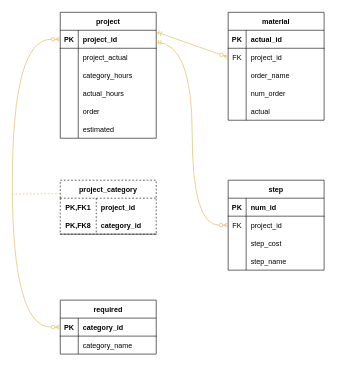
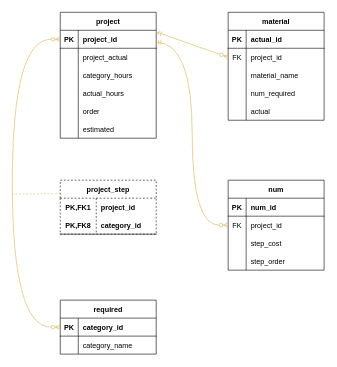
node "order_name": label "order_name" -> "material_name"
node "num_order": label "num_order" -> "num_required"
node "project_category": label "project_category" -> "project_step"
node "step": label "step" -> "num"
node "step_name": label "step_name" -> "step_order"
